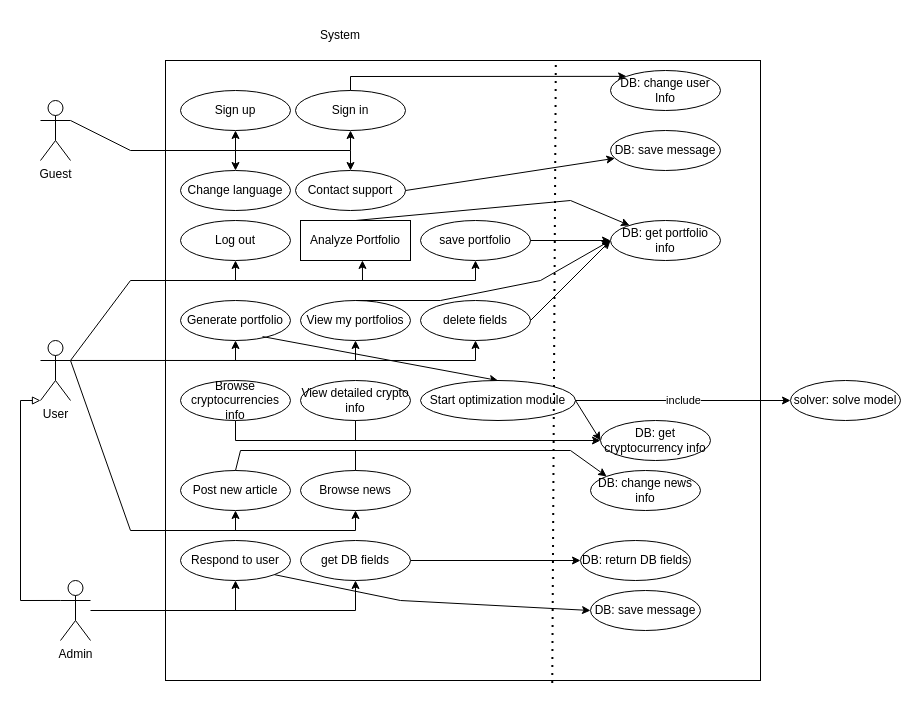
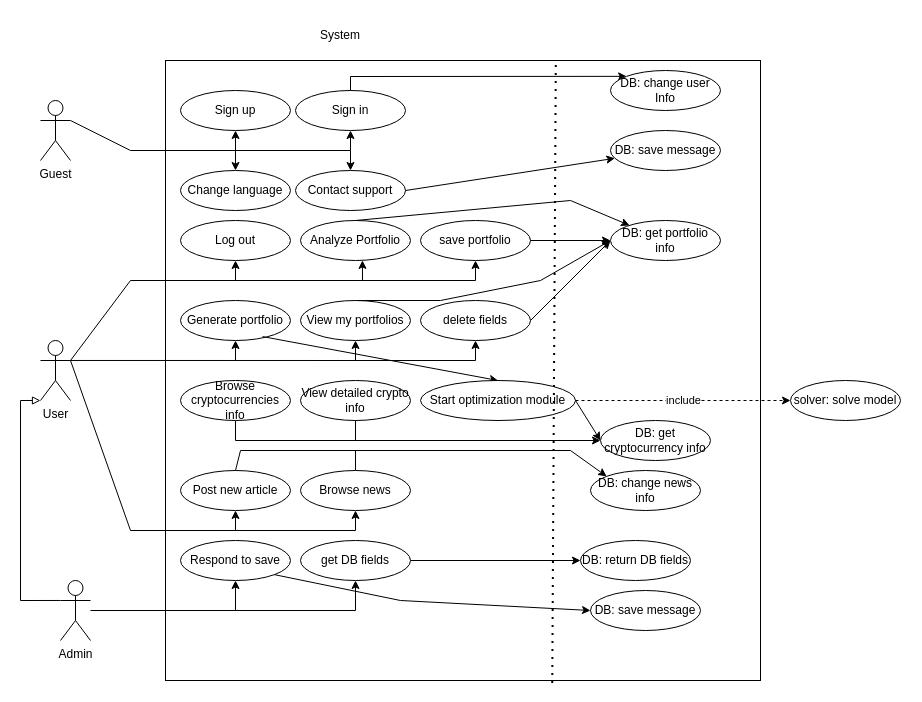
node "Analyze Portfolio": shape rectangle -> ellipse
edge "Start optimization module" -> "solver: solve model": style solid -> dashed
node "Respond to user": label "Respond to user" -> "Respond to save"
